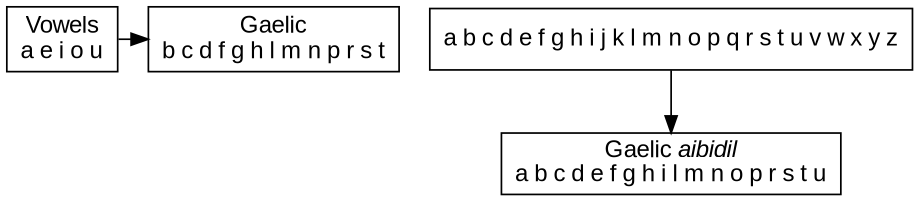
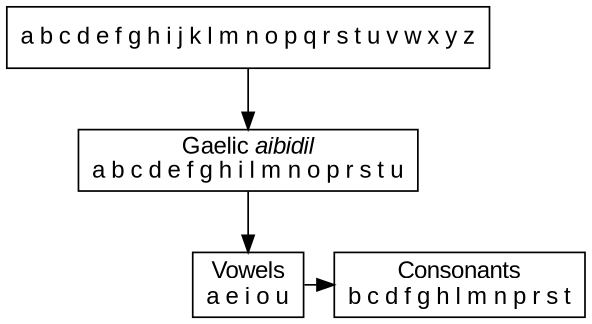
node "Gaelic b c d f g h l m n p r s t": label "Gaelic b c d f g h l m n p r s t" -> "Consonants b c d f g h l m n p r s t"
edge "Gaelic" -> "Vowels a e i o u": added
